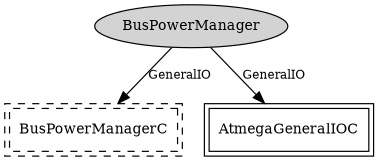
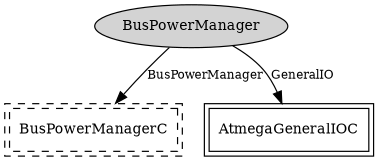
edge "BusPowerManager" -> "BusPowerManagerC": label "GeneralIO" -> "BusPowerManager"
